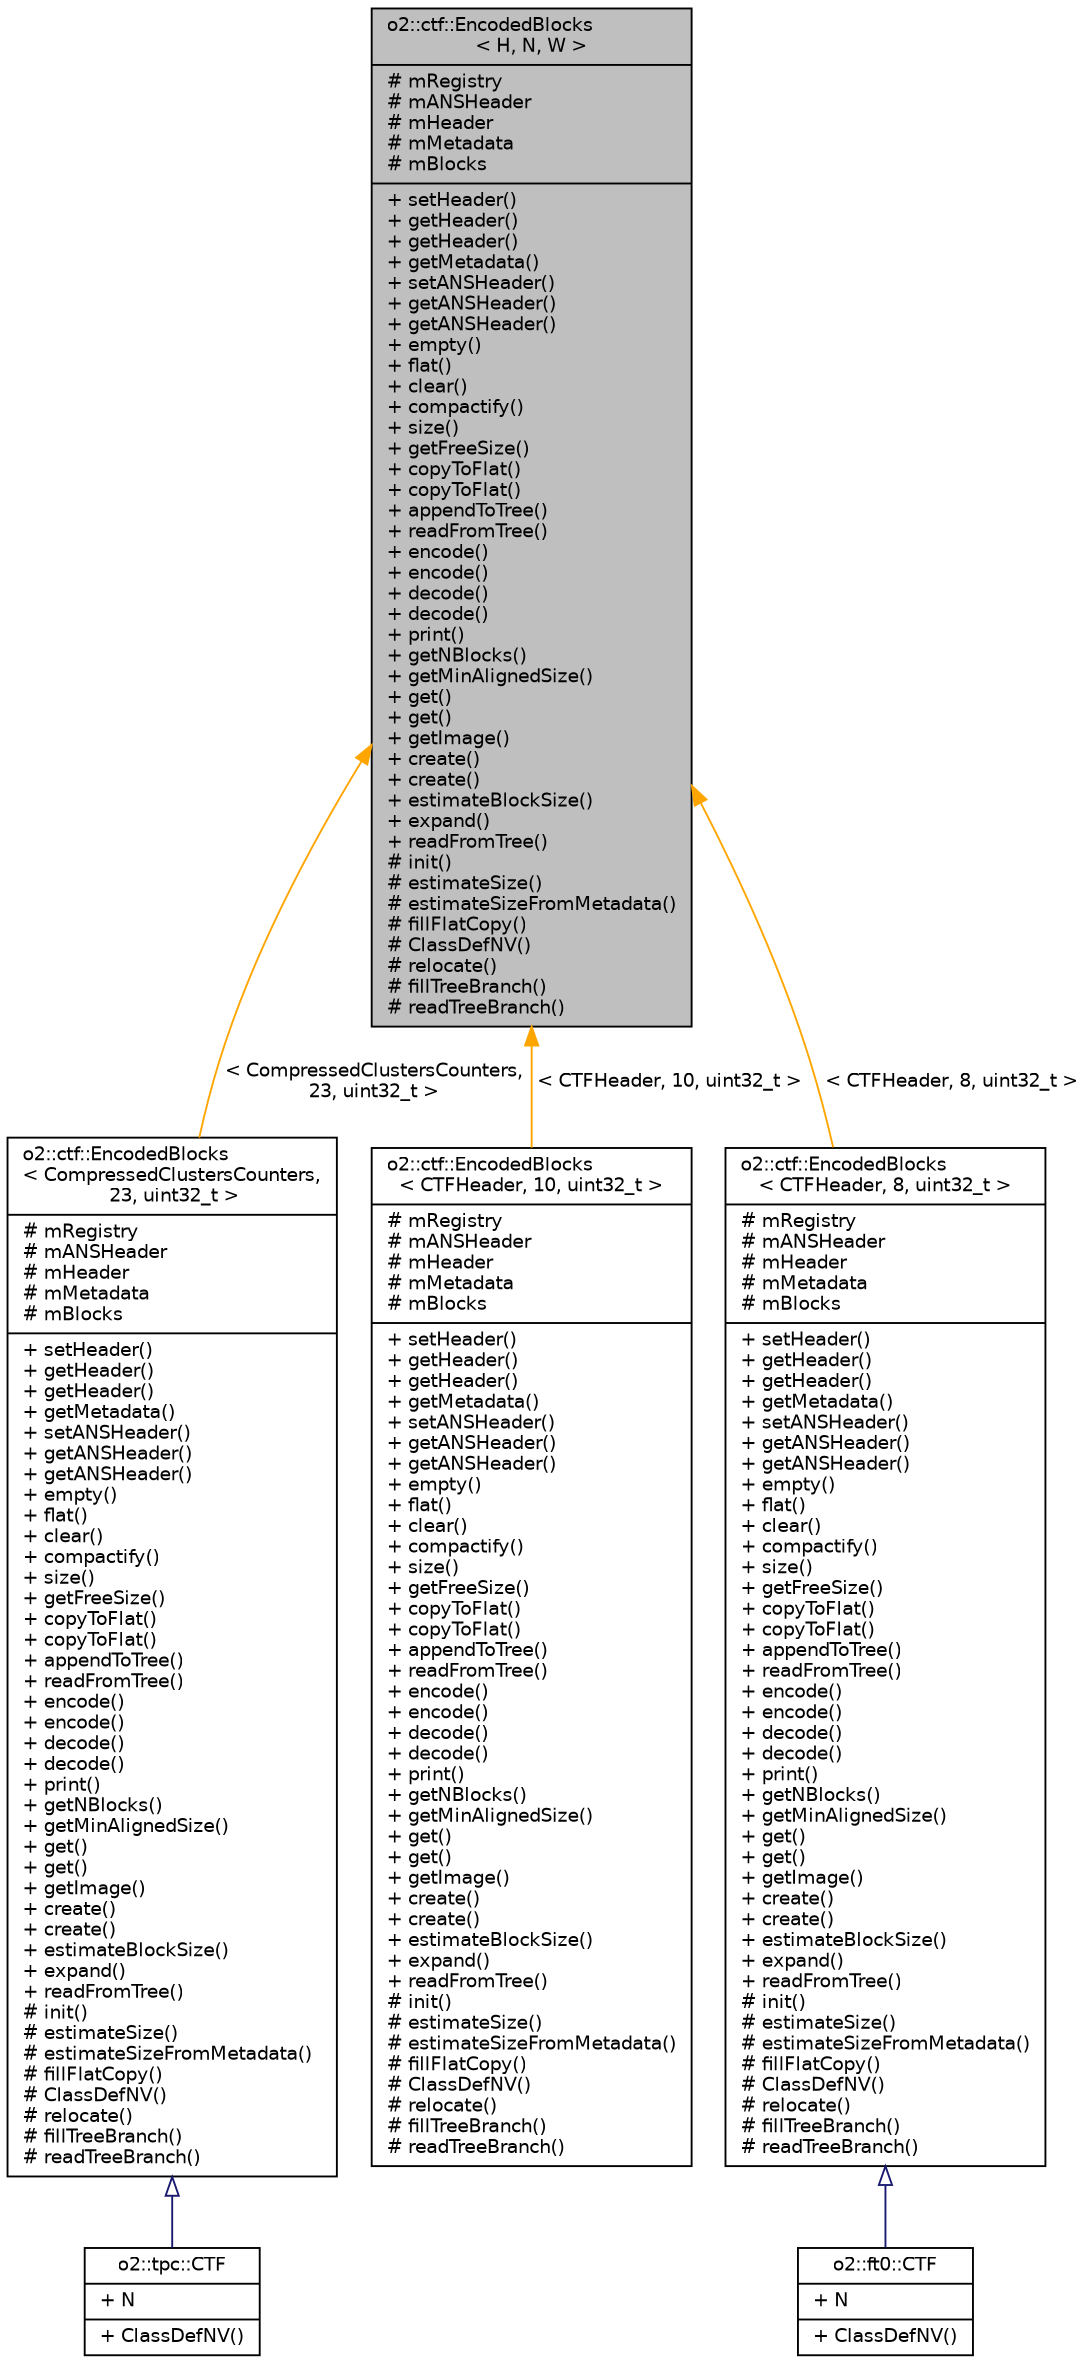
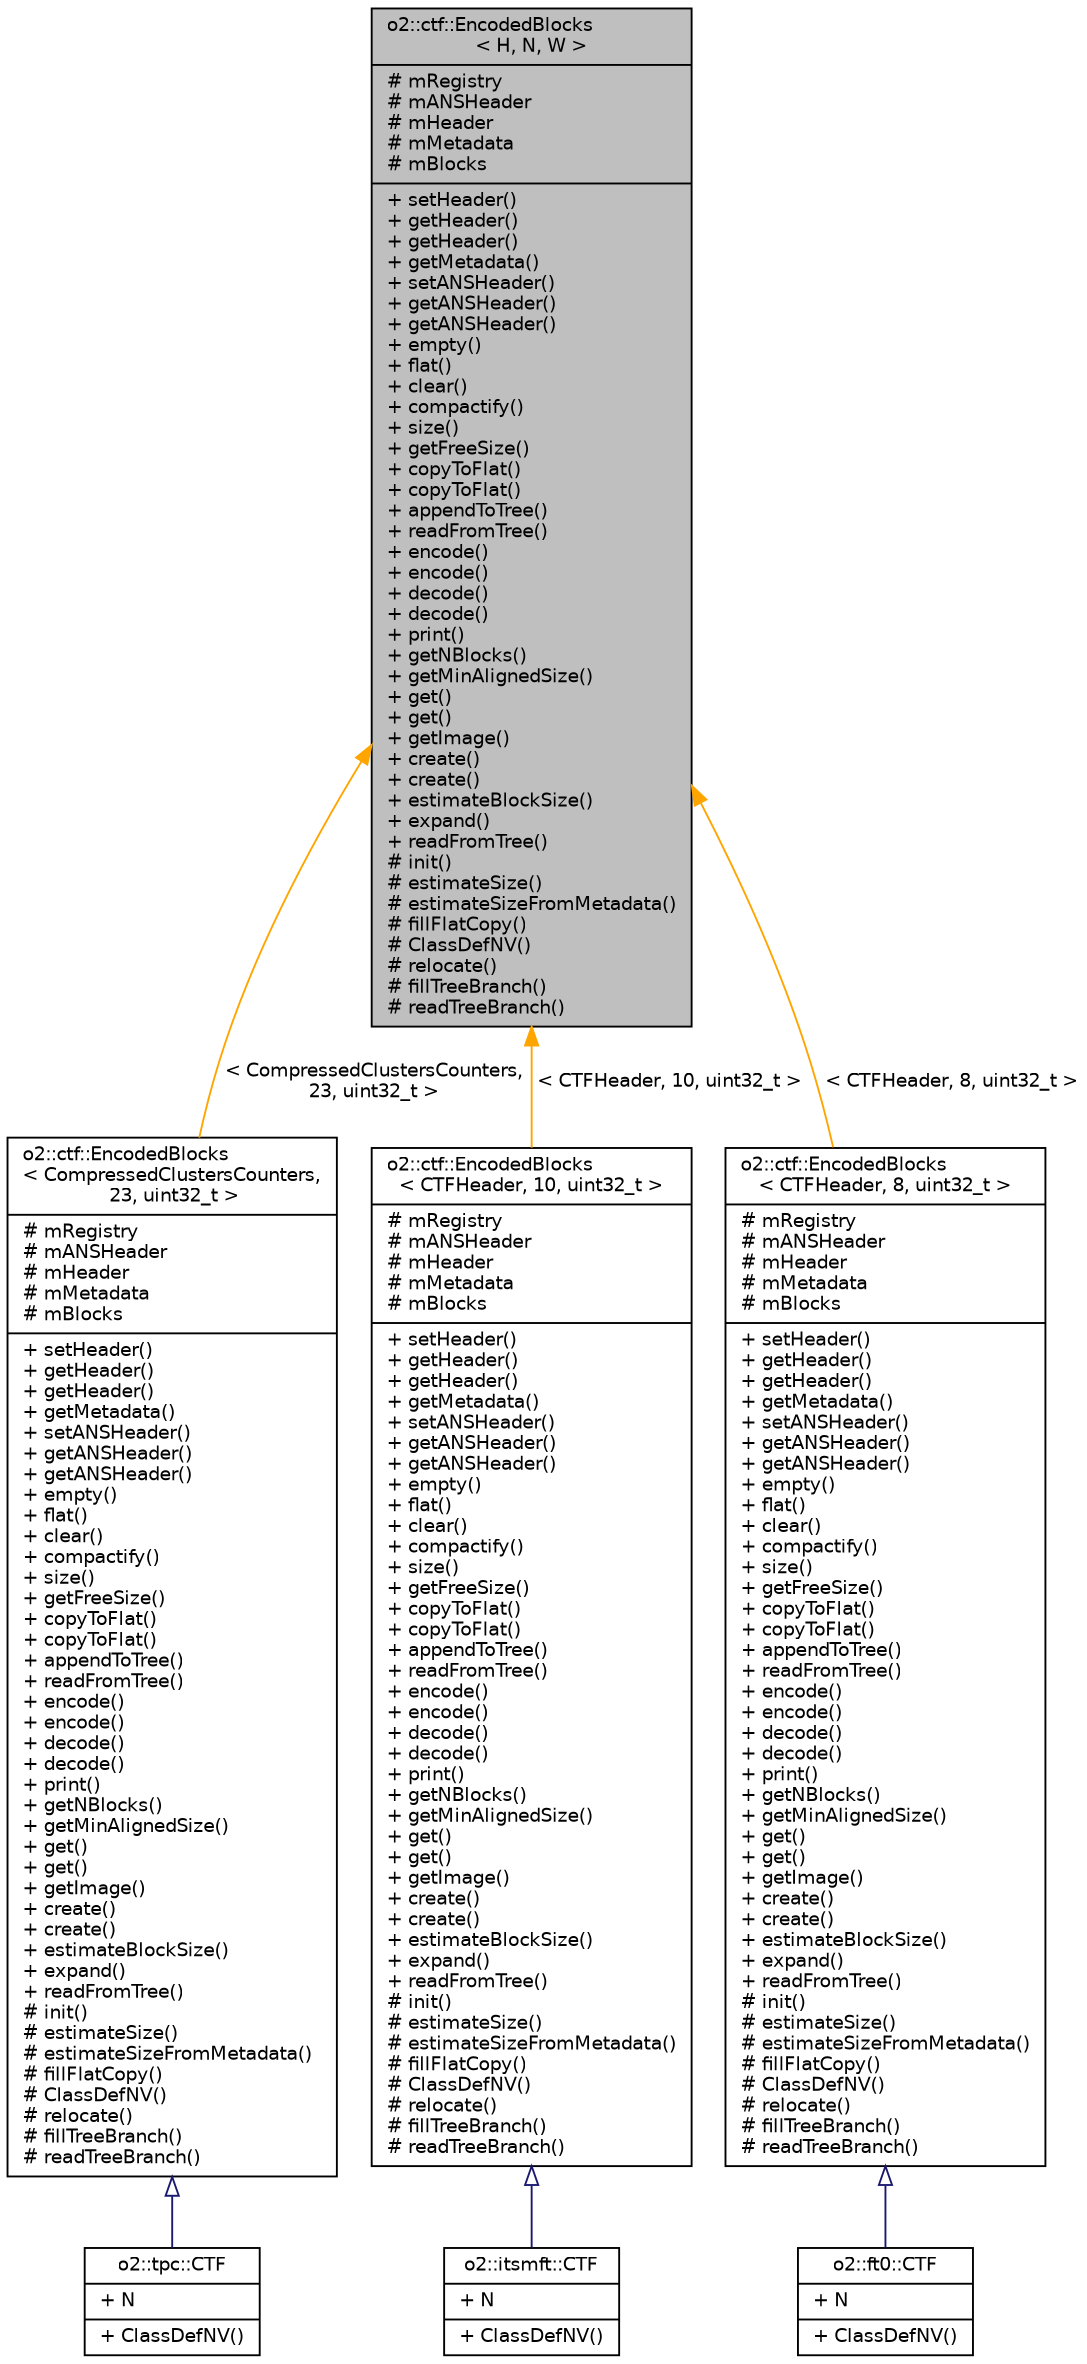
node "o2::itsmft::CTF": added
